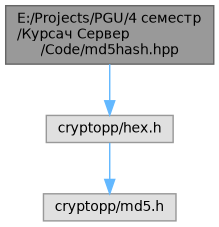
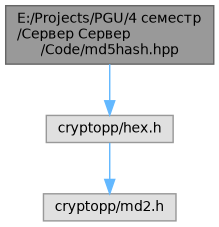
node "E:/Projects/PGU/4 семестр /Курсач Сервер /Code/md5hash.hpp": label "E:/Projects/PGU/4 семестр /Курсач Сервер /Code/md5hash.hpp" -> "E:/Projects/PGU/4 семестр /Сервер Сервер /Code/md5hash.hpp"
node "cryptopp/md5.h": label "cryptopp/md5.h" -> "cryptopp/md2.h"
